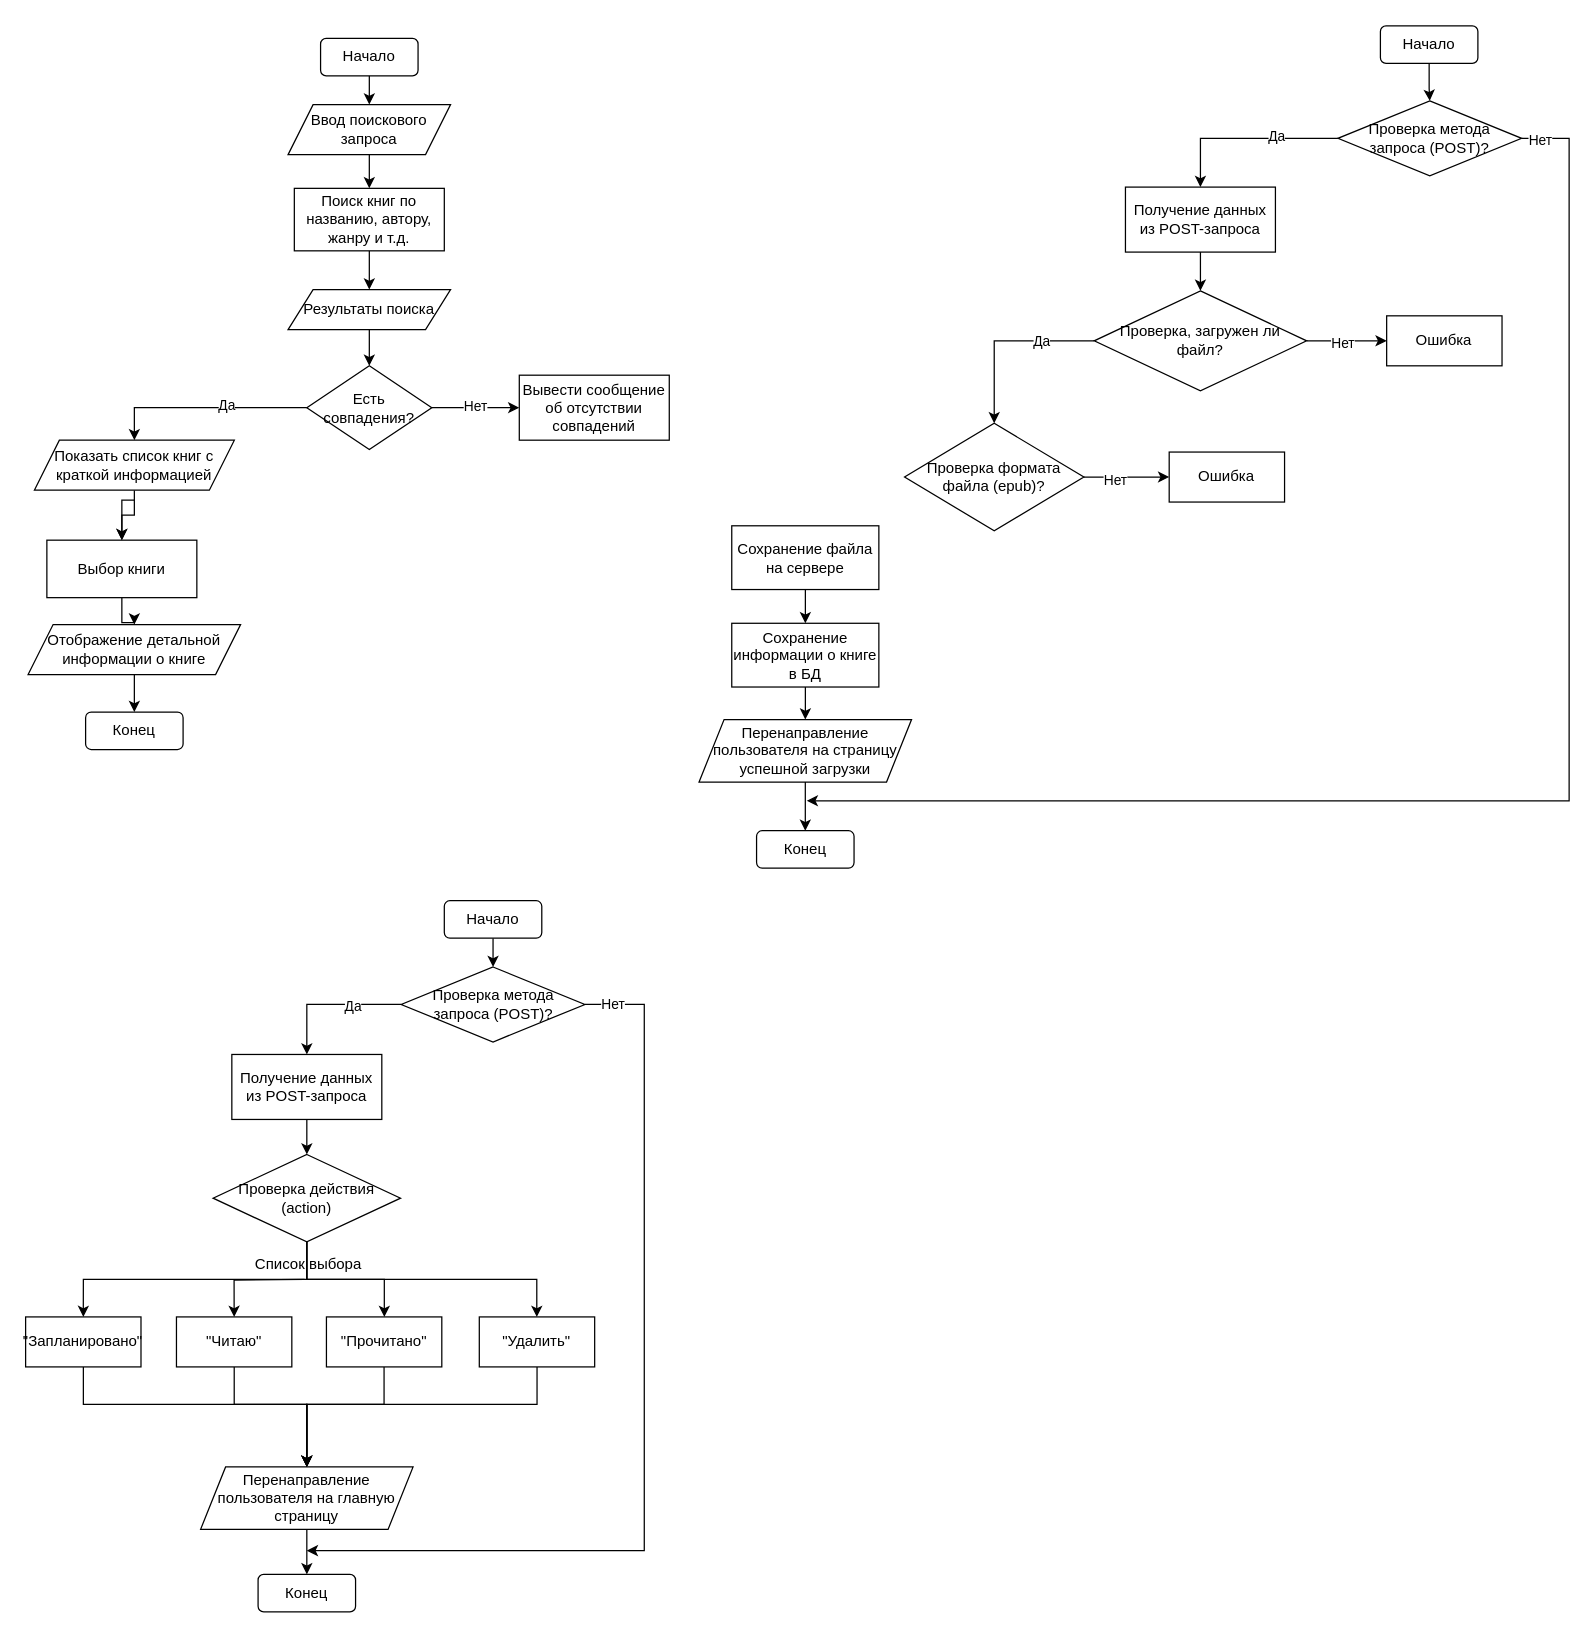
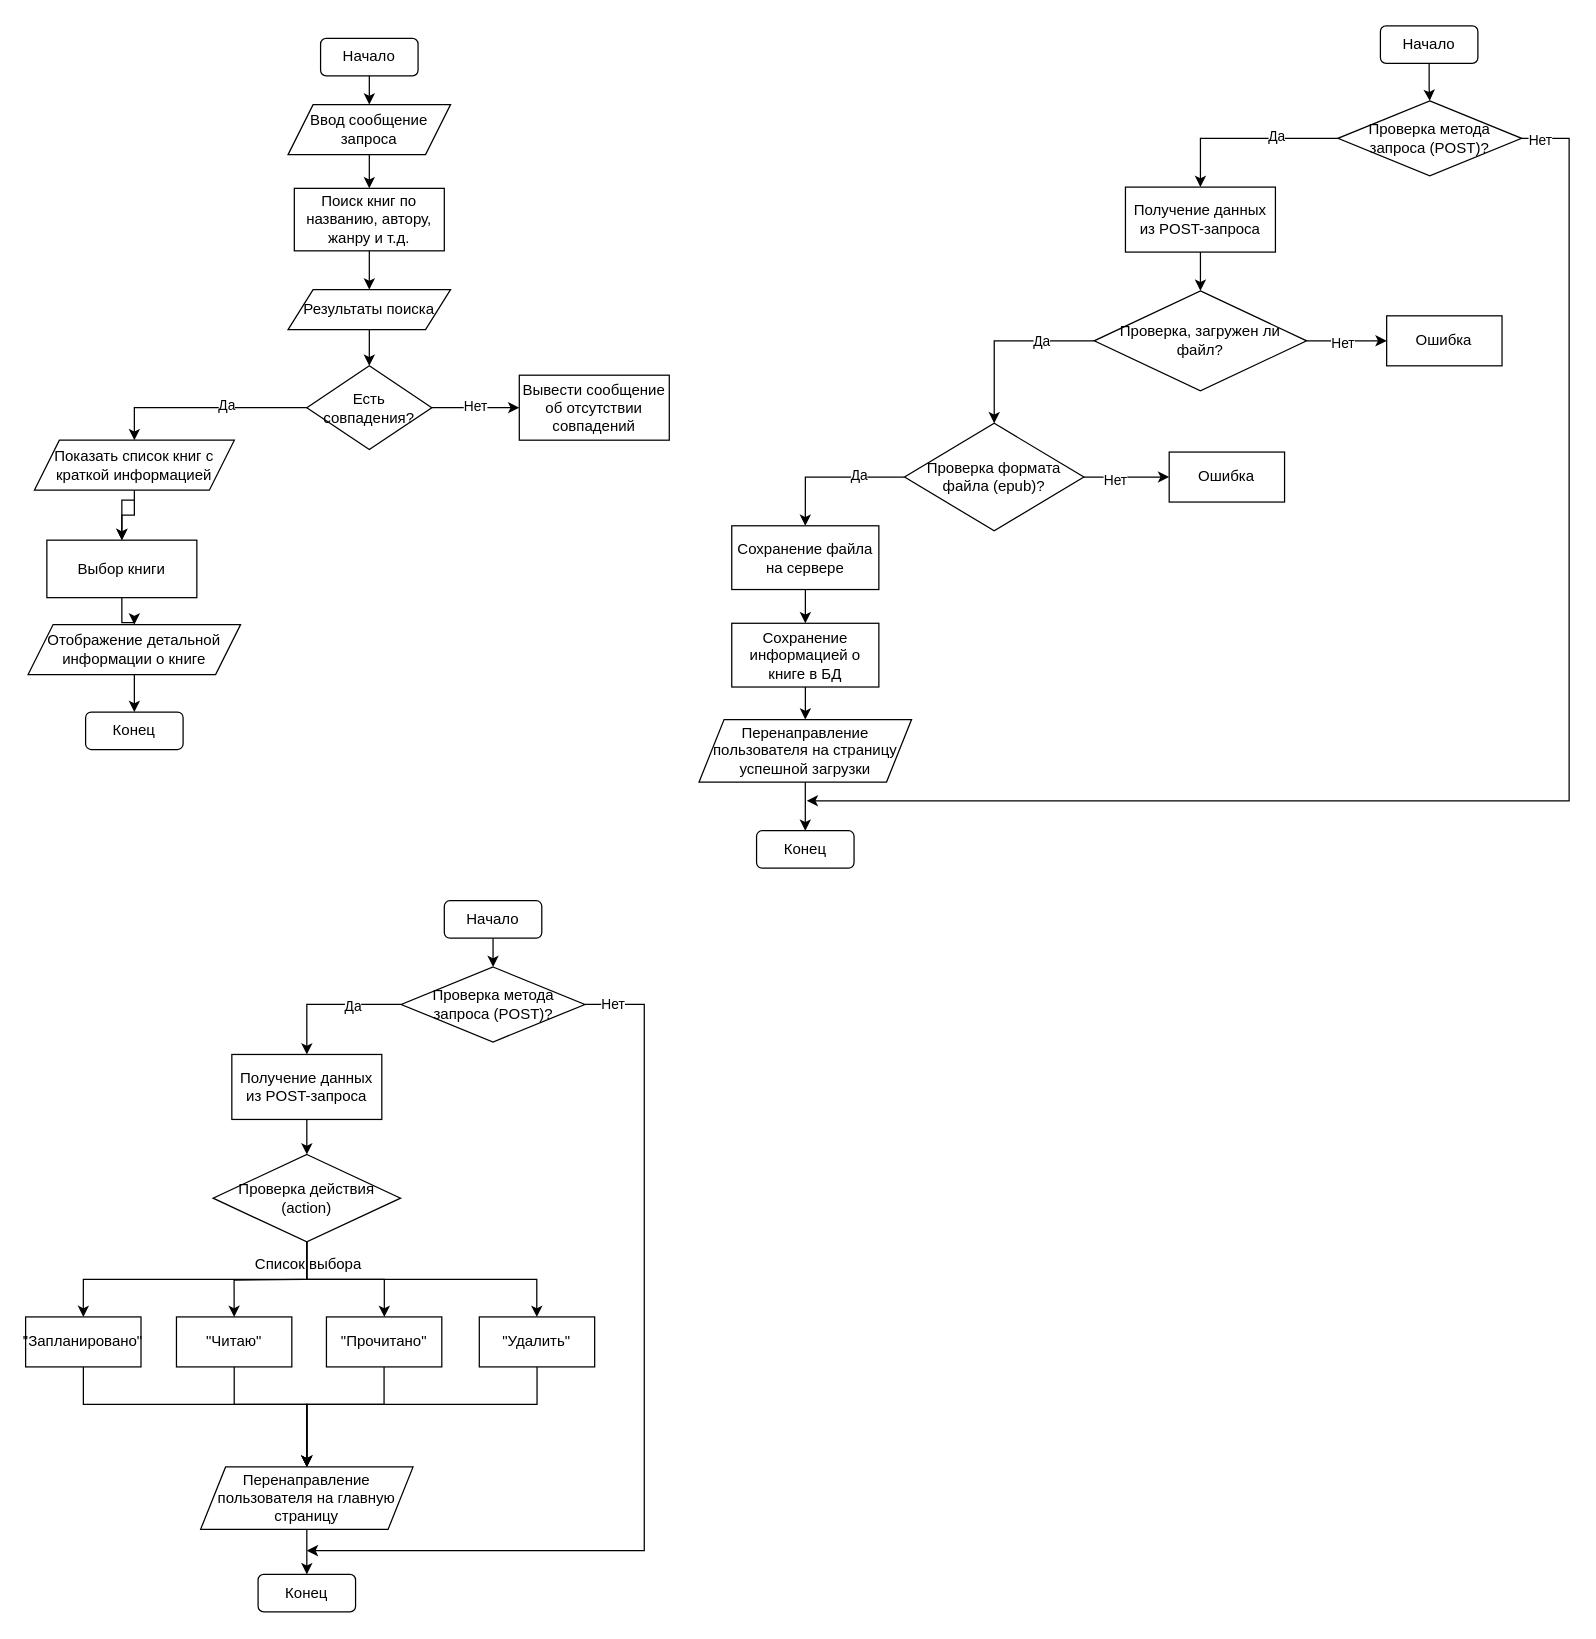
node "Ввод поискового запроса": label "Ввод поискового запроса" -> "Ввод сообщение запроса"
edge "Проверка формата файла (epub)?" -> "Сохранение файла на сервере": added, label "Да"
node "Сохранение информации о книге в БД": label "Сохранение информации о книге в БД" -> "Сохранение информацией о книге в БД"
